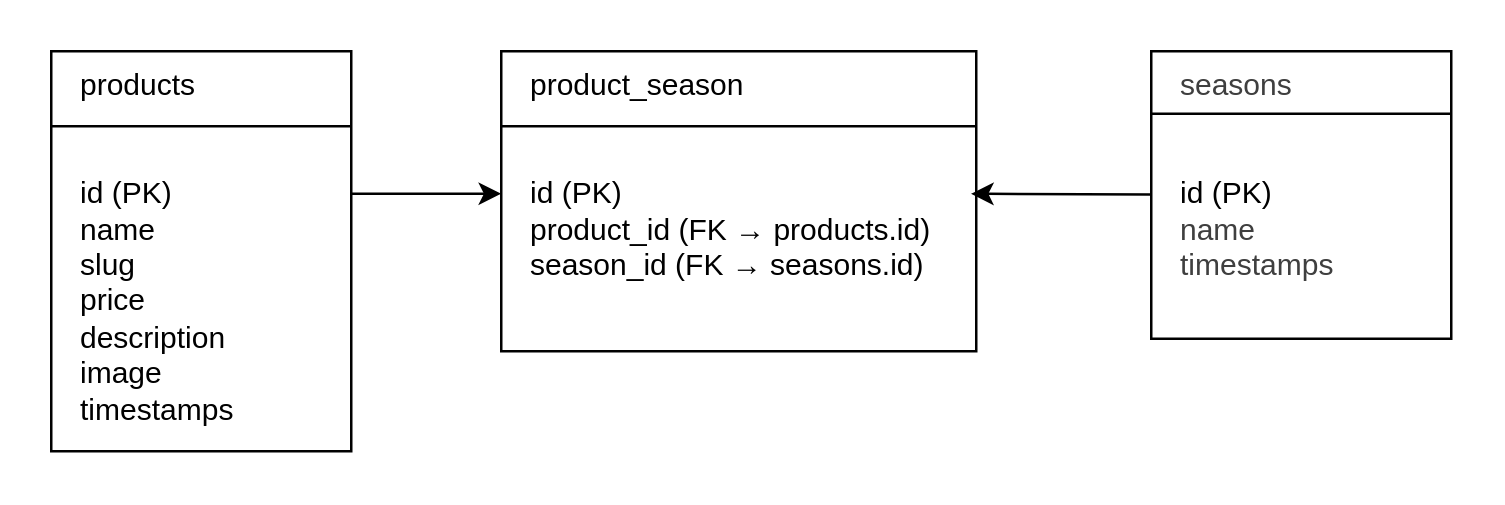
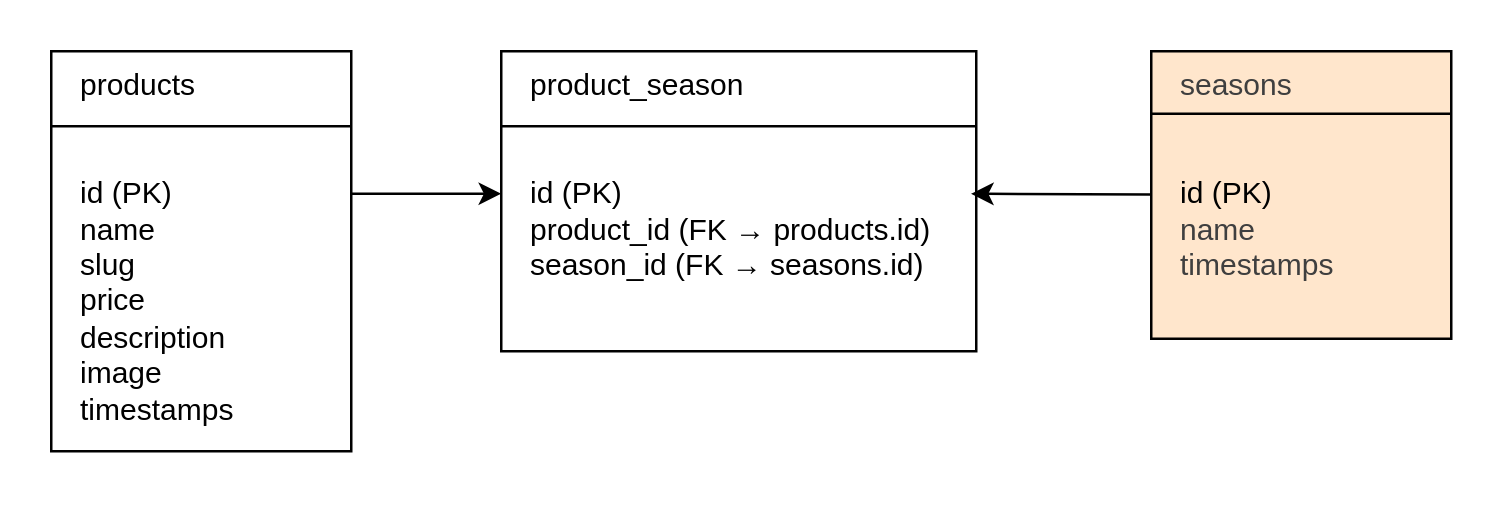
node "seasons id (PK) name timestamps": fillcolor #ffffff -> #ffe6cc
